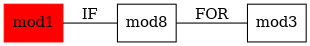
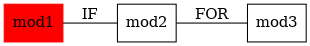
node "mod8": label "mod8" -> "mod2"
